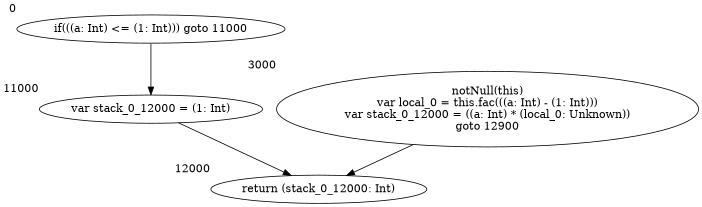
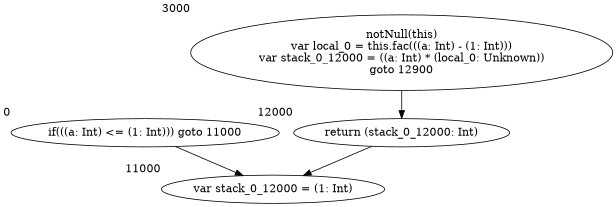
edge "var stack_0_12000 = (1: Int)" -> "return (stack_0_12000: Int)": reversed
